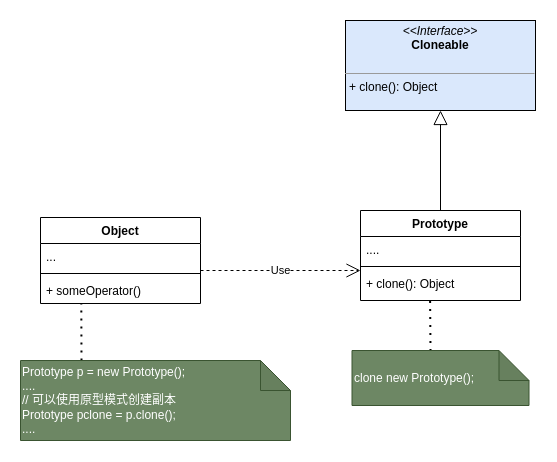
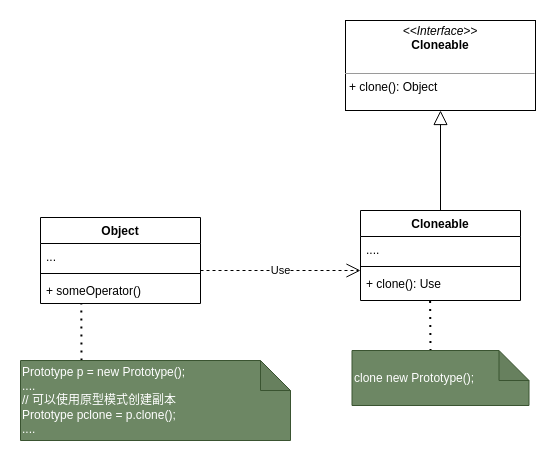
node "<<Interface>> Cloneable + clone(): Object": fillcolor #dae8fc -> #ffffff
node "Prototype": label "Prototype" -> "Cloneable"
node "+ clone(): Object": label "+ clone(): Object" -> "+ clone(): Use"
